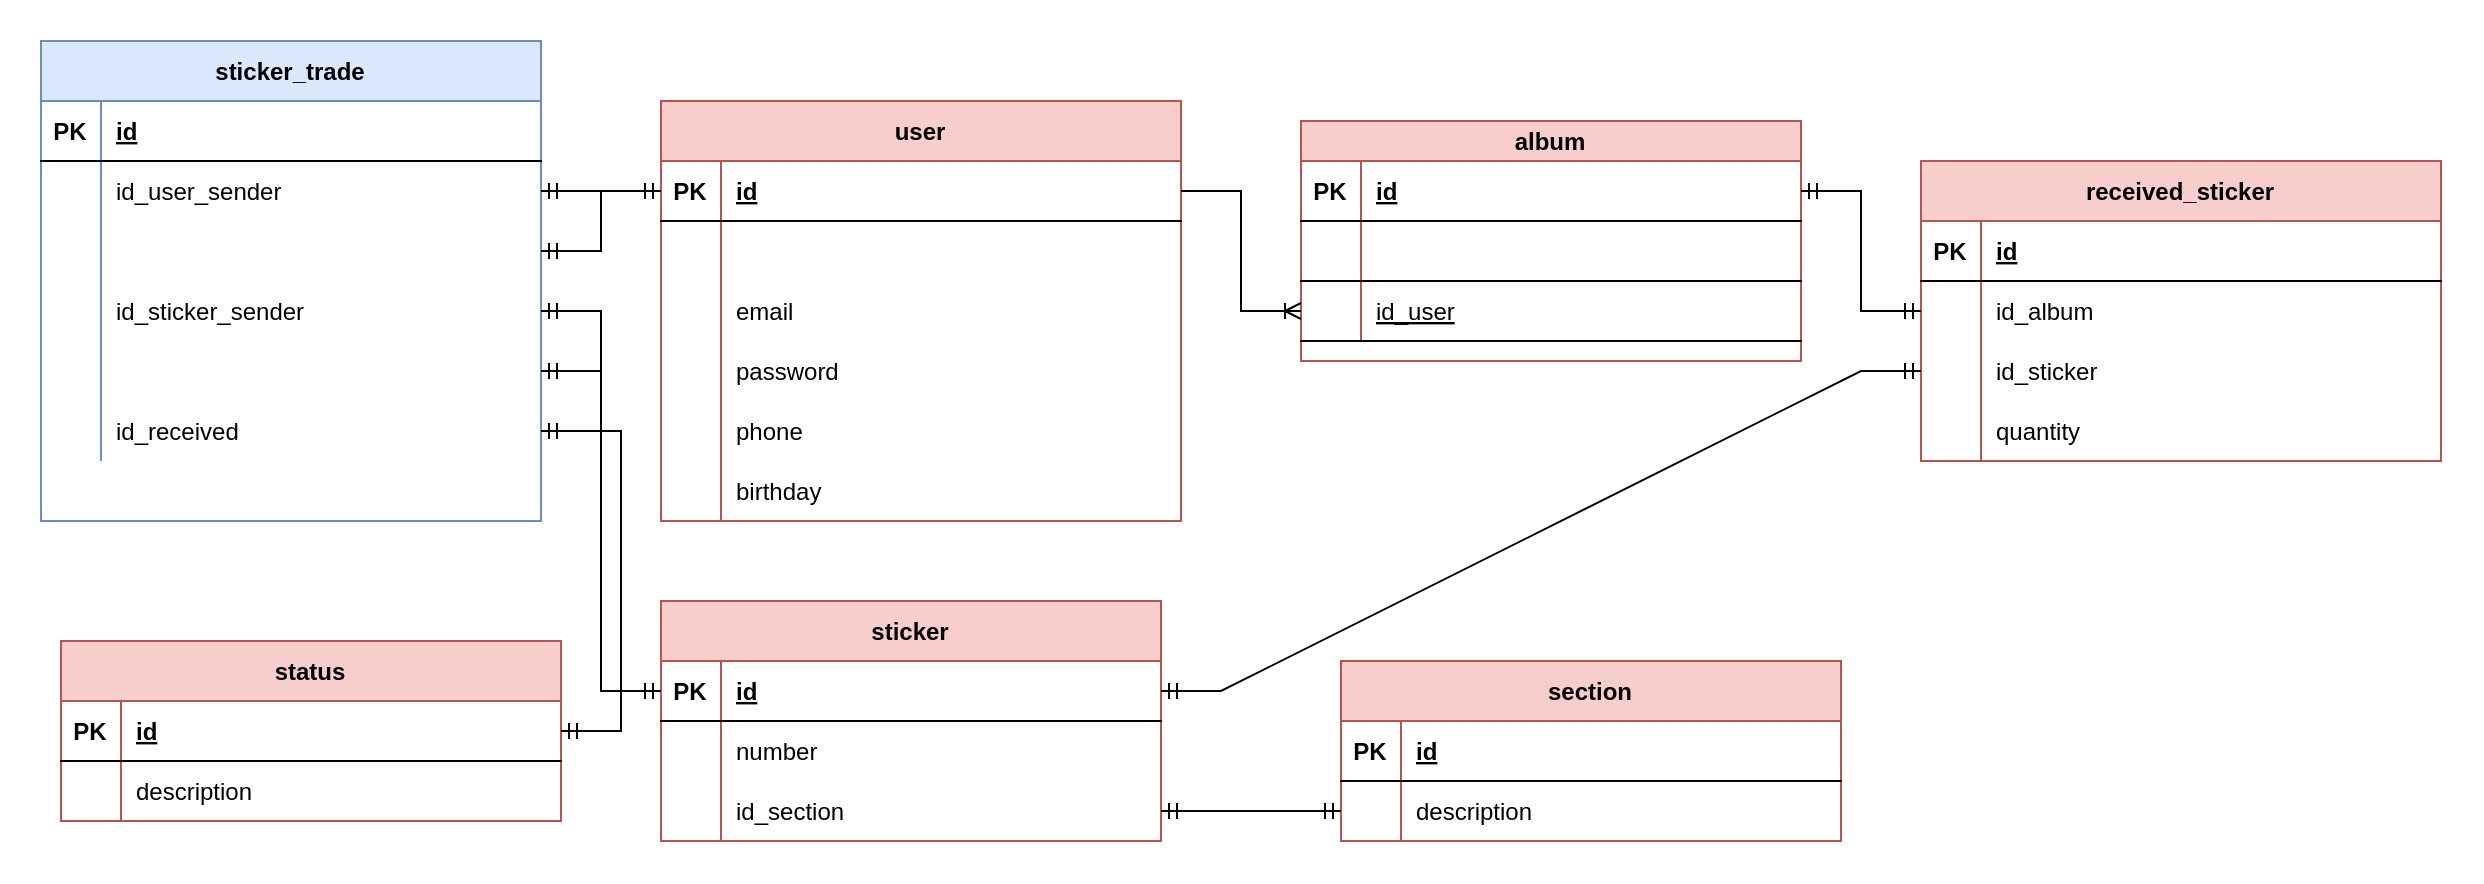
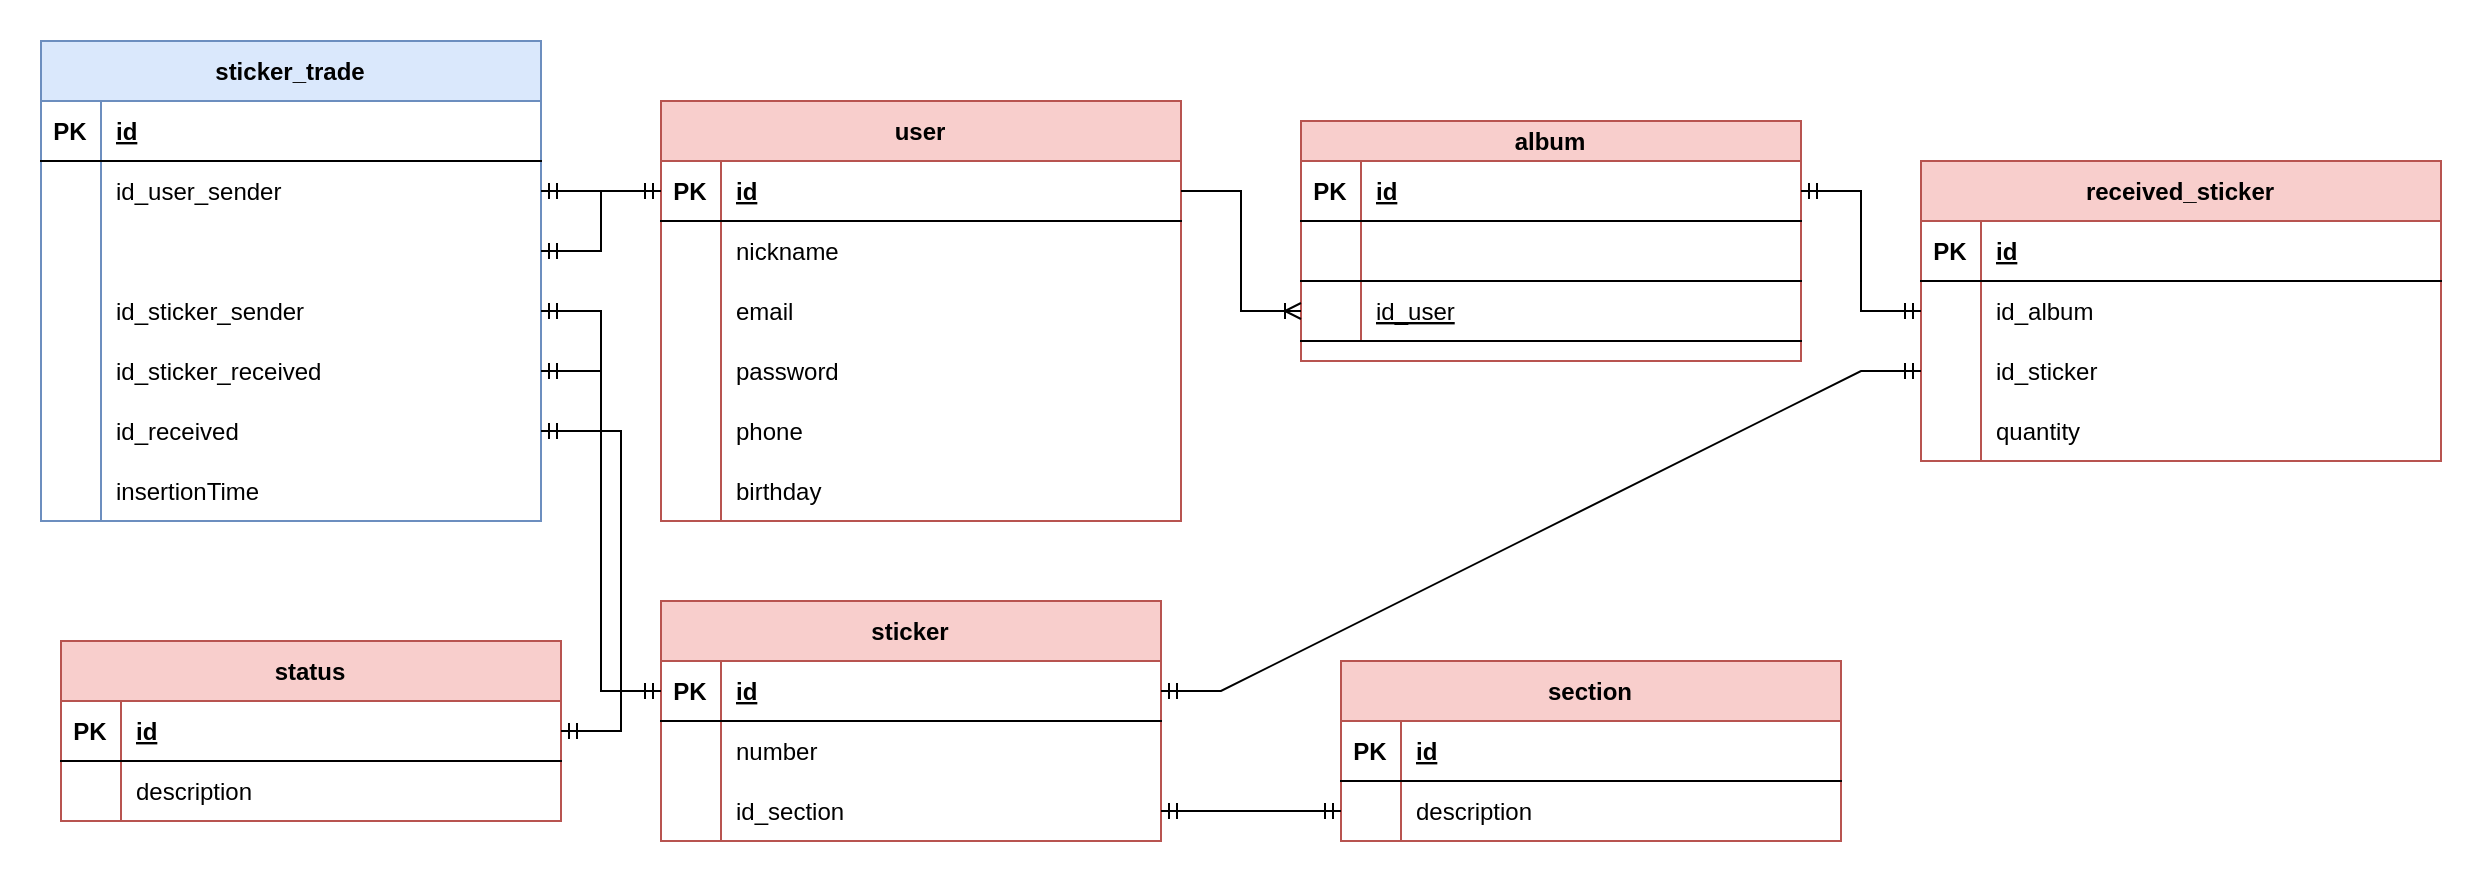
node "nickname": added
node "id_sticker_received": added
node "insertionTime": added
